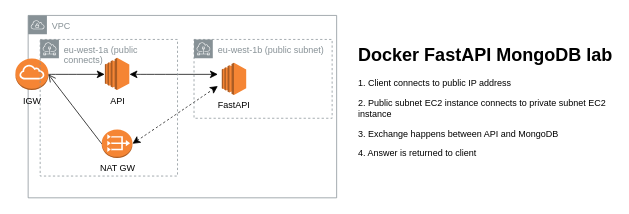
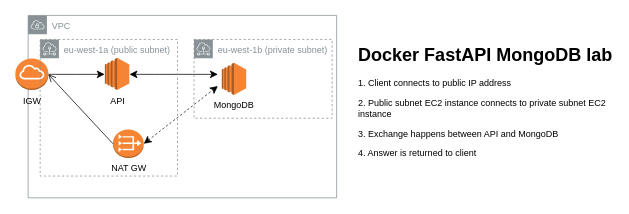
node "eu-west-1a (public connects)": label "eu-west-1a (public connects)" -> "eu-west-1a (public subnet)"
node "eu-west-1b (public subnet)": label "eu-west-1b (public subnet)" -> "eu-west-1b (private subnet)"
node "FastAPI": label "FastAPI" -> "MongoDB"
node "NAT GW": moved (117, 144) -> (128, 144)
